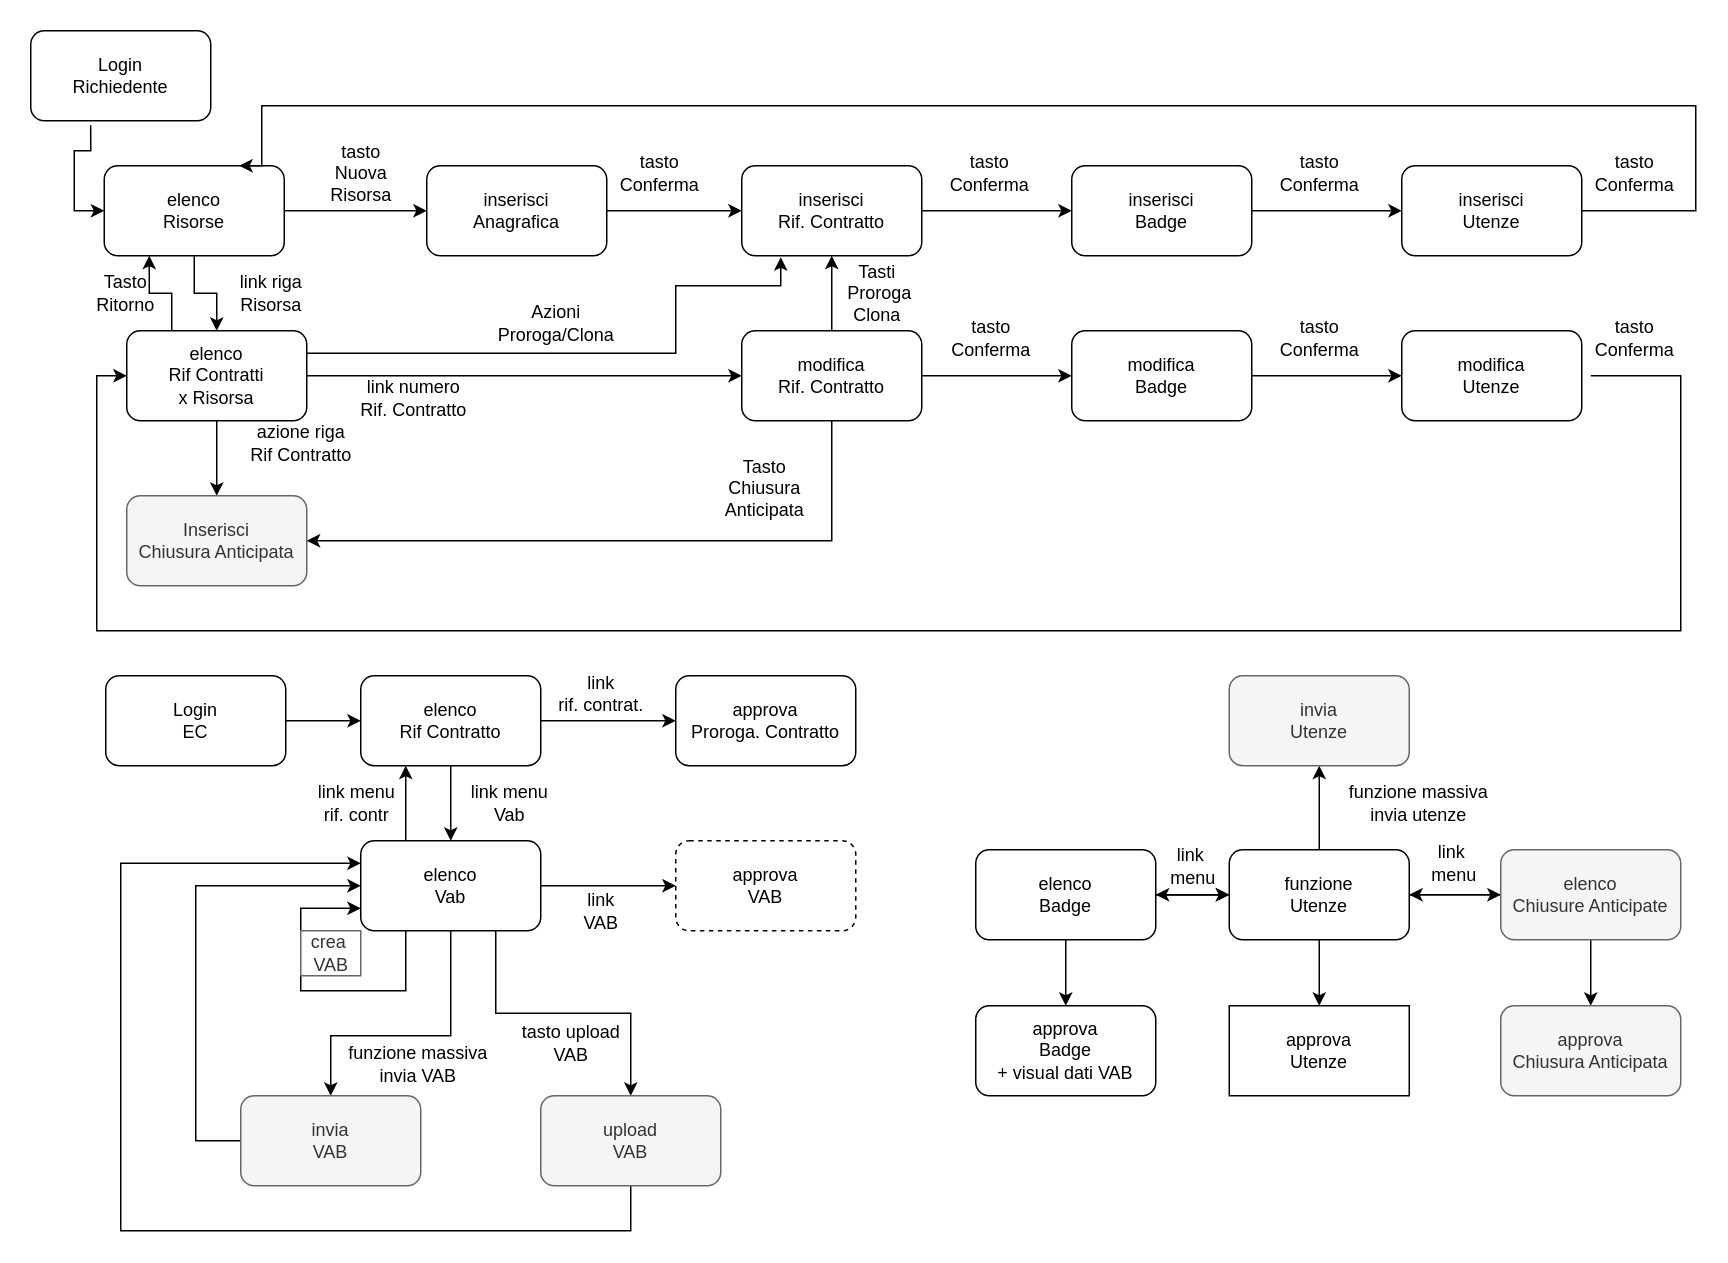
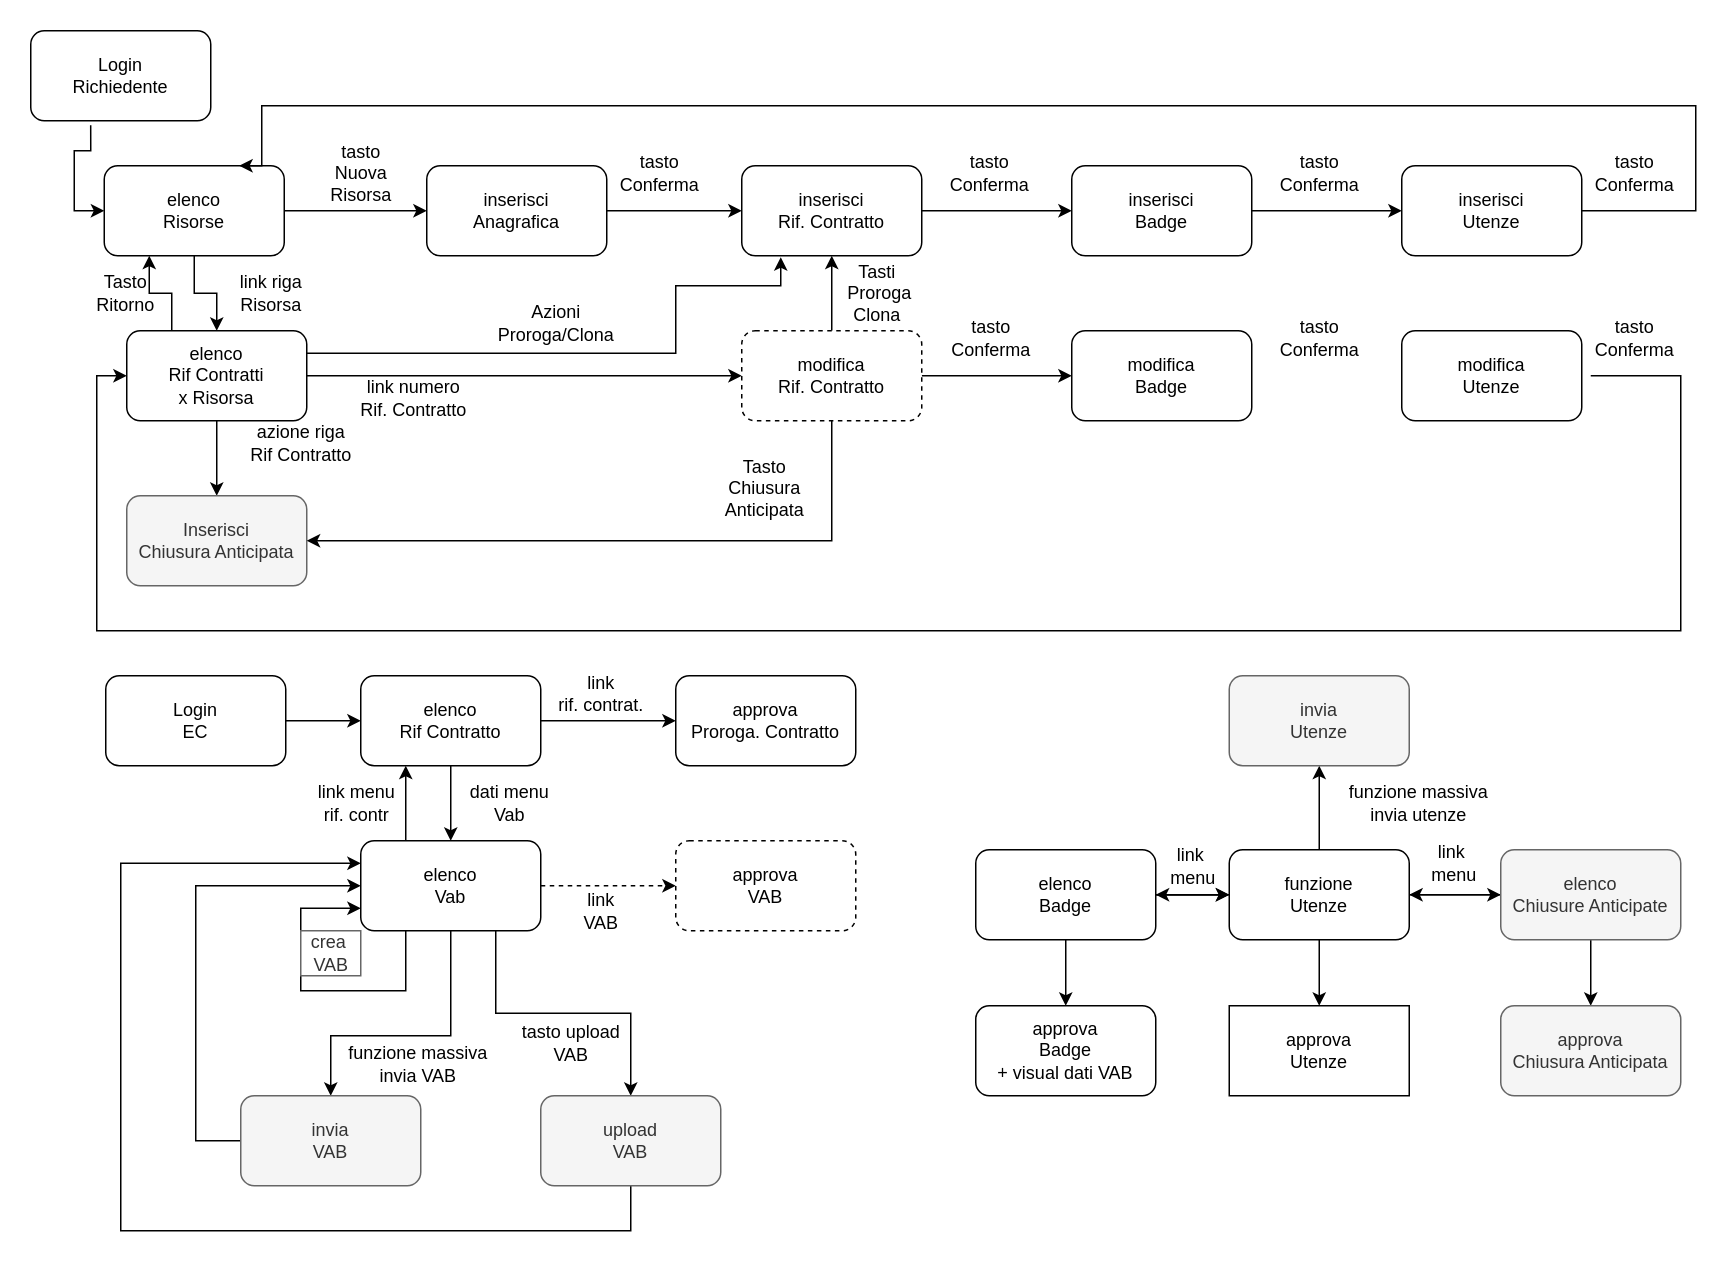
node "modifica Rif. Contratto": style solid -> dashed
edge "modifica Badge" -> "modifica Utenze": removed
node "link menu Vab": label "link menu Vab" -> "dati menu Vab"
edge "elenco Vab" -> "approva VAB": style solid -> dashed
